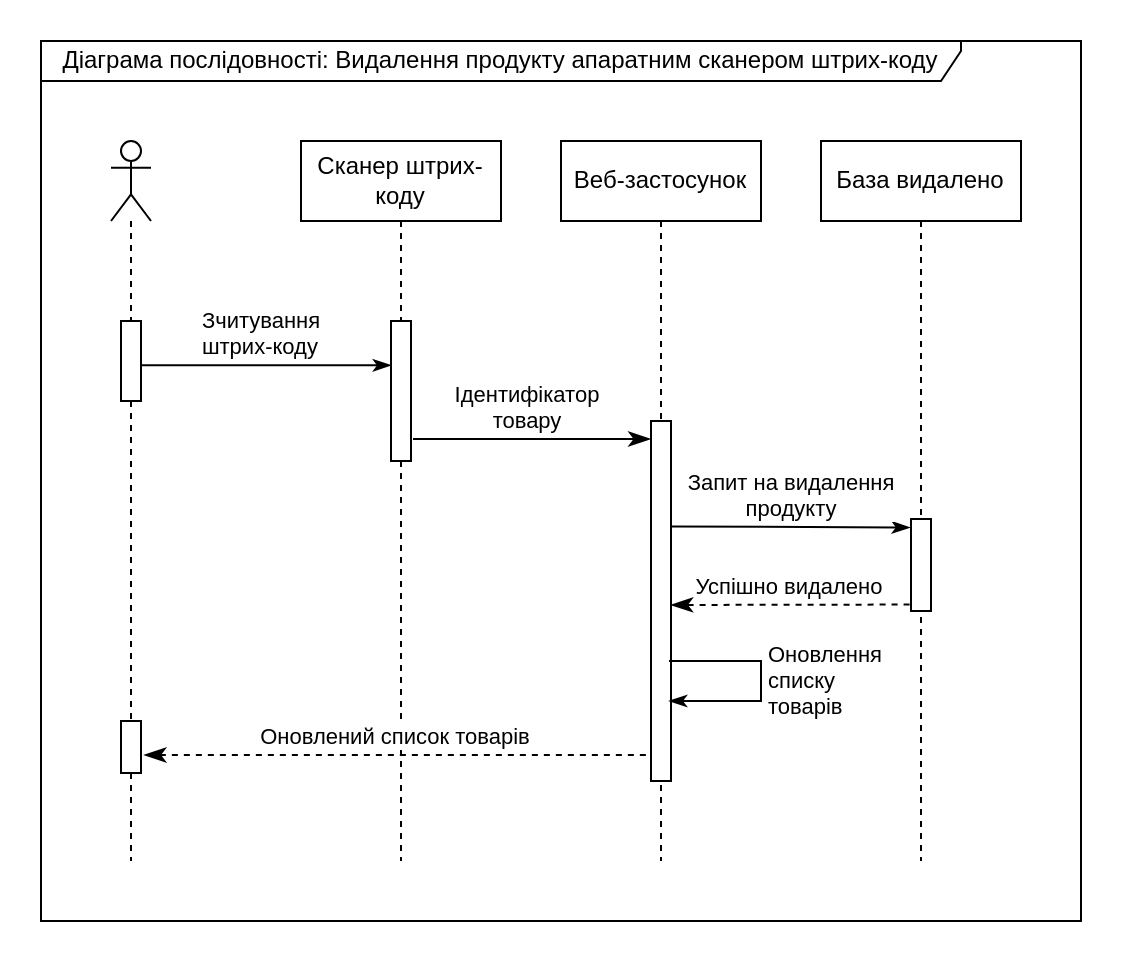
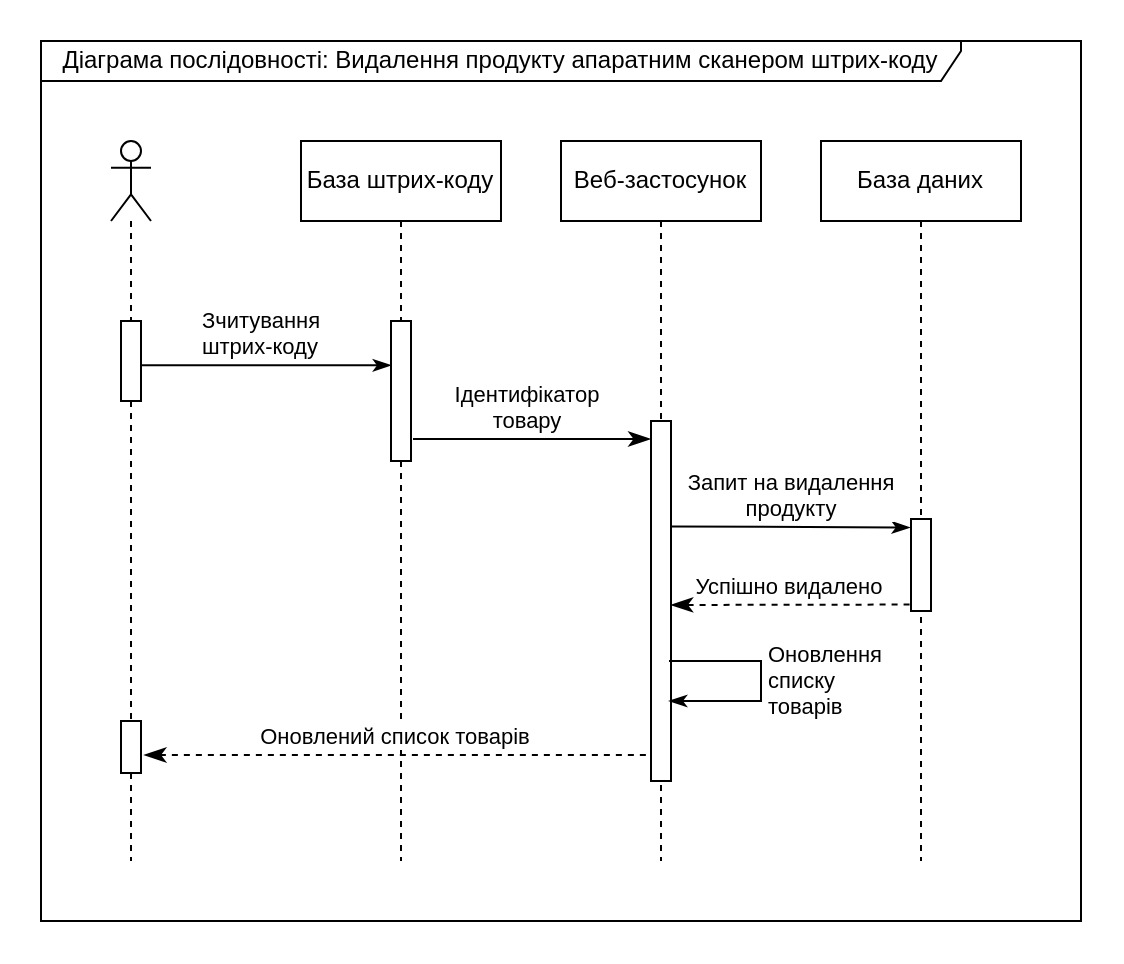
node "Сканер штрих-коду": label "Сканер штрих-коду" -> "База штрих-коду"
node "База видалено": label "База видалено" -> "База даних"
